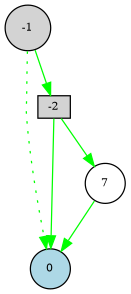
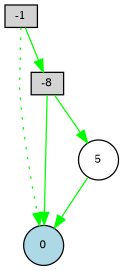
node "-1": shape circle -> box
node "-2": label "-2" -> "-8"
node "7": label "7" -> "5"
